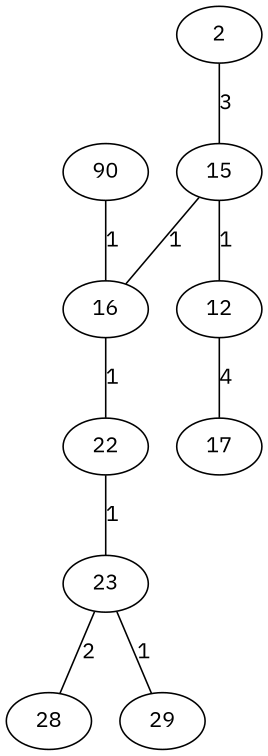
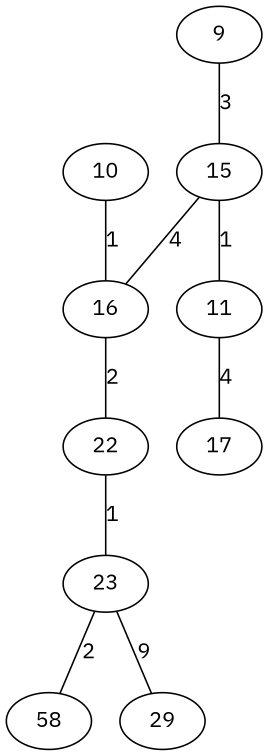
node "2": label "2" -> "9"
node "90": label "90" -> "10"
edge "15" -- "16": label "1" -> "4"
node "12": label "12" -> "11"
edge "16" -- "22": label "1" -> "2"
edge "23" -- "29": label "1" -> "9"
node "28": label "28" -> "58"
